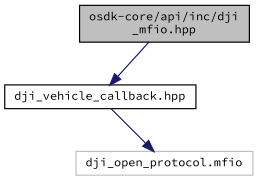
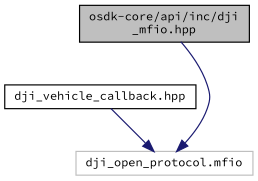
edge "osdk-core/api/inc/dji _mfio.hpp" -> "dji_vehicle_callback.hpp": now "osdk-core/api/inc/dji _mfio.hpp" -> "dji_open_protocol.mfio"
